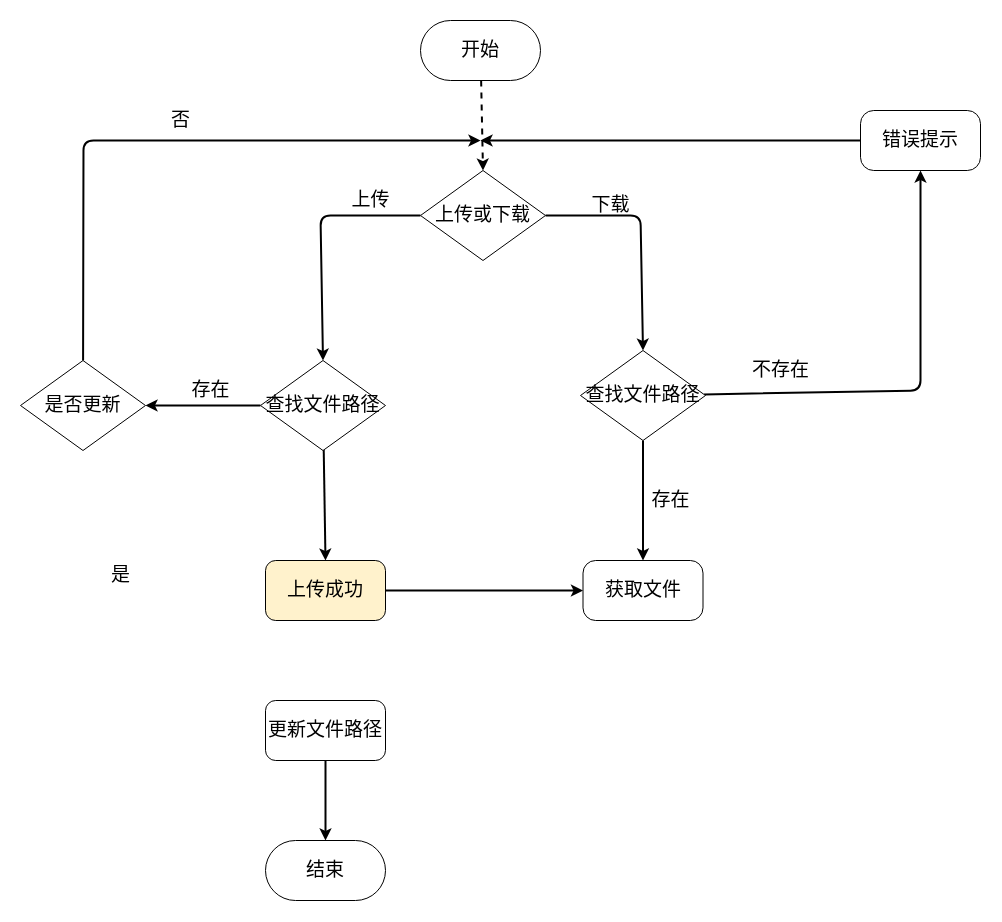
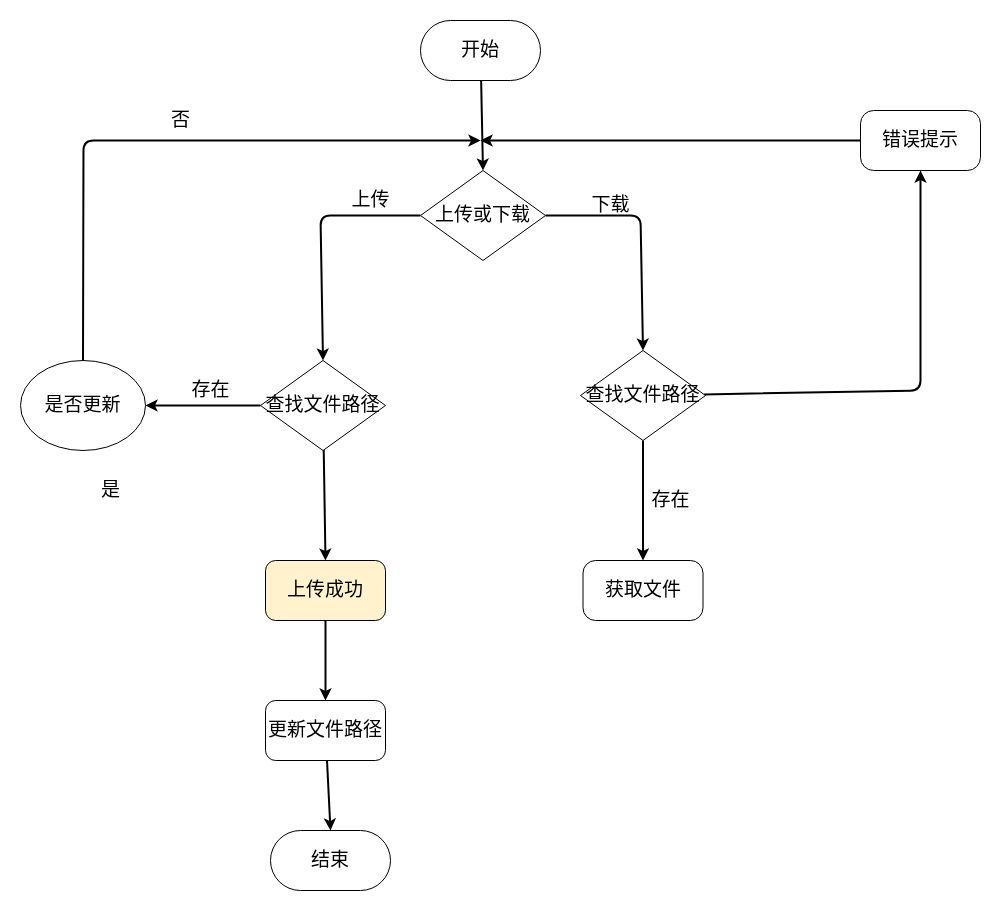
edge "开始" -> "上传或下载": style dashed -> solid
node "不存在": removed
node "是否更新": shape diamond -> ellipse
node "是": moved (121, 576) -> (111, 491)
edge "上传成功" -> "获取文件": now "上传成功" -> "更新文件路径"
node "结束": moved (326, 871) -> (331, 861)
